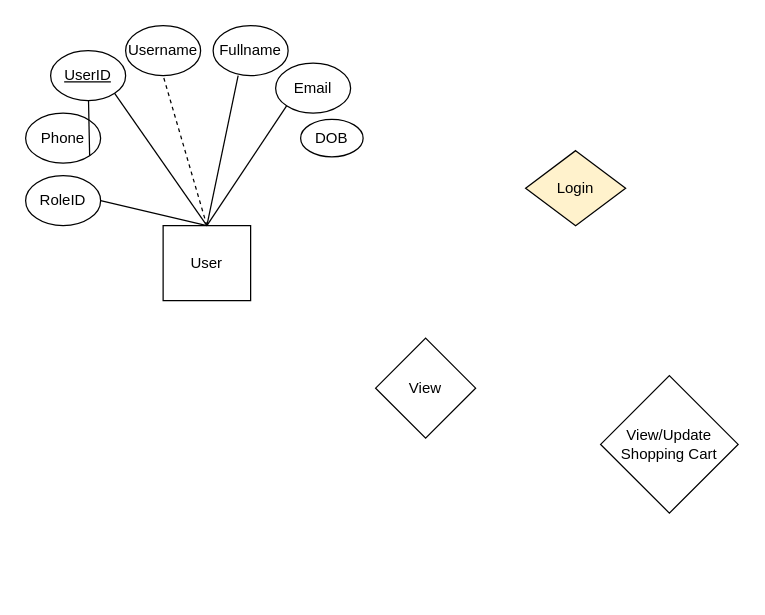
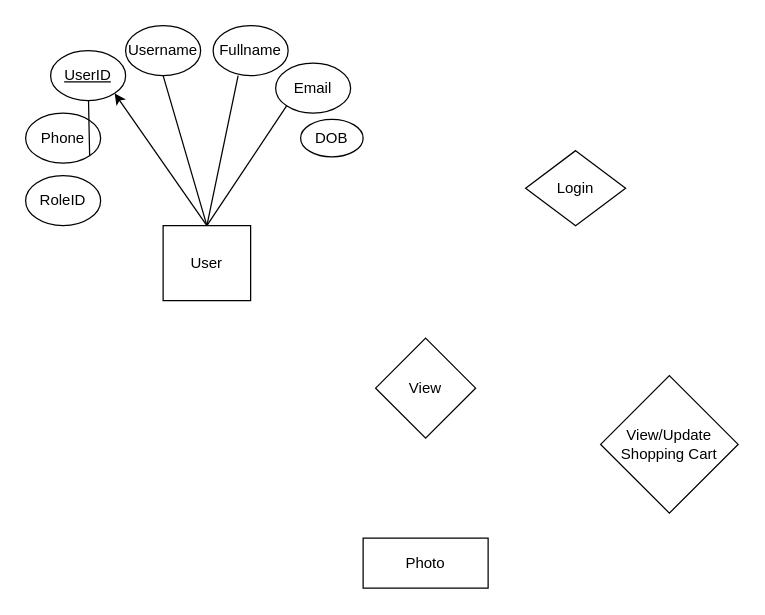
edge "UserID" -- "User": arrowhead none -> classic
edge "Username" -- "User": style dashed -> solid
node "Login": fillcolor #fff2cc -> #ffffff
edge "RoleID" -- "User": removed
node "Photo": added
